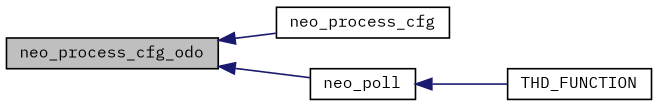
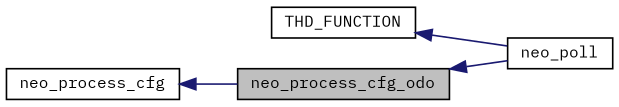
edge "neo_process_cfg" -> "neo_process_cfg_odo": reversed
edge "THD_FUNCTION" -> "neo_poll": reversed
